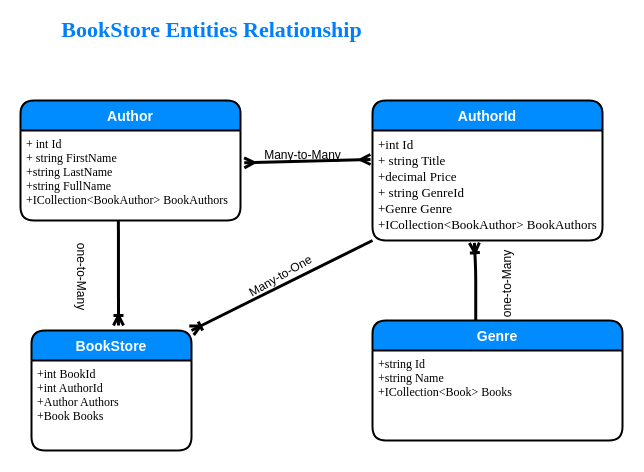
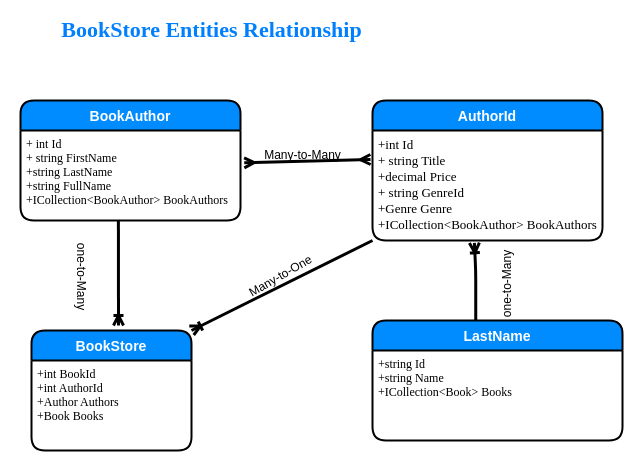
node "Author": label "Author" -> "BookAuthor"
node "Genre": label "Genre" -> "LastName"
